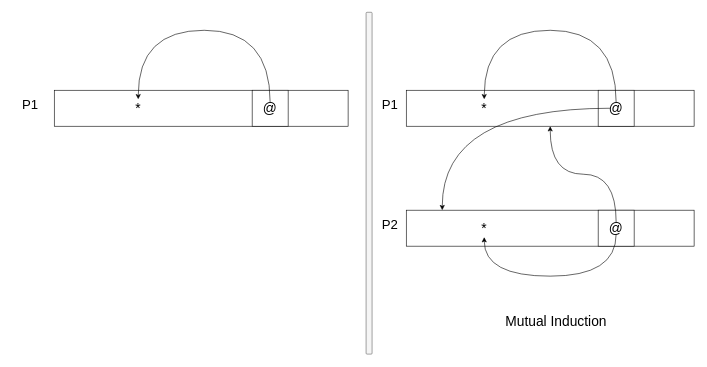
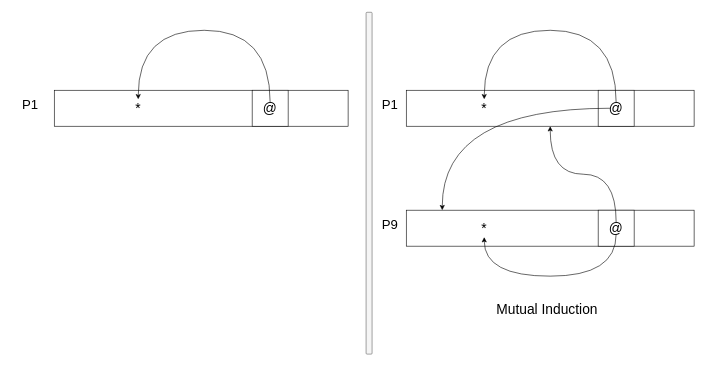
node "P2": label "P2" -> "P9"
node "Mutual Induction": moved (557, 321) -> (548, 309)
